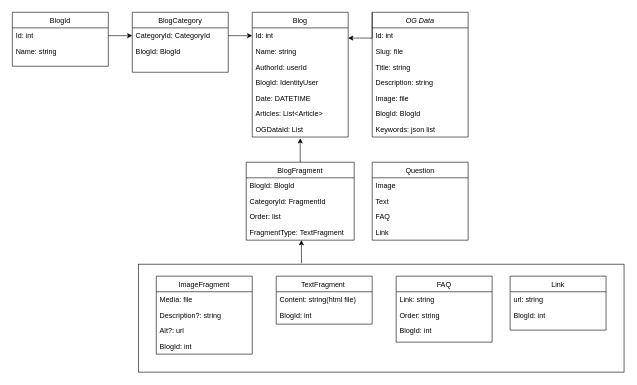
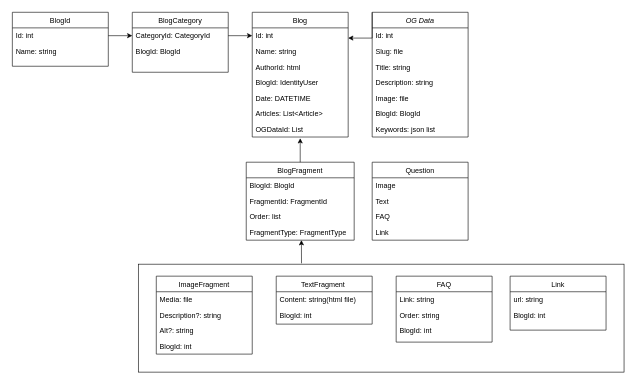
node "AuthorId: userId": label "AuthorId: userId" -> "AuthorId: html"
node "CategoryId: FragmentId": label "CategoryId: FragmentId" -> "FragmentId: FragmentId"
node "FragmentType: TextFragment": label "FragmentType: TextFragment" -> "FragmentType: FragmentType"
node "Alt?: url": label "Alt?: url" -> "Alt?: string"
